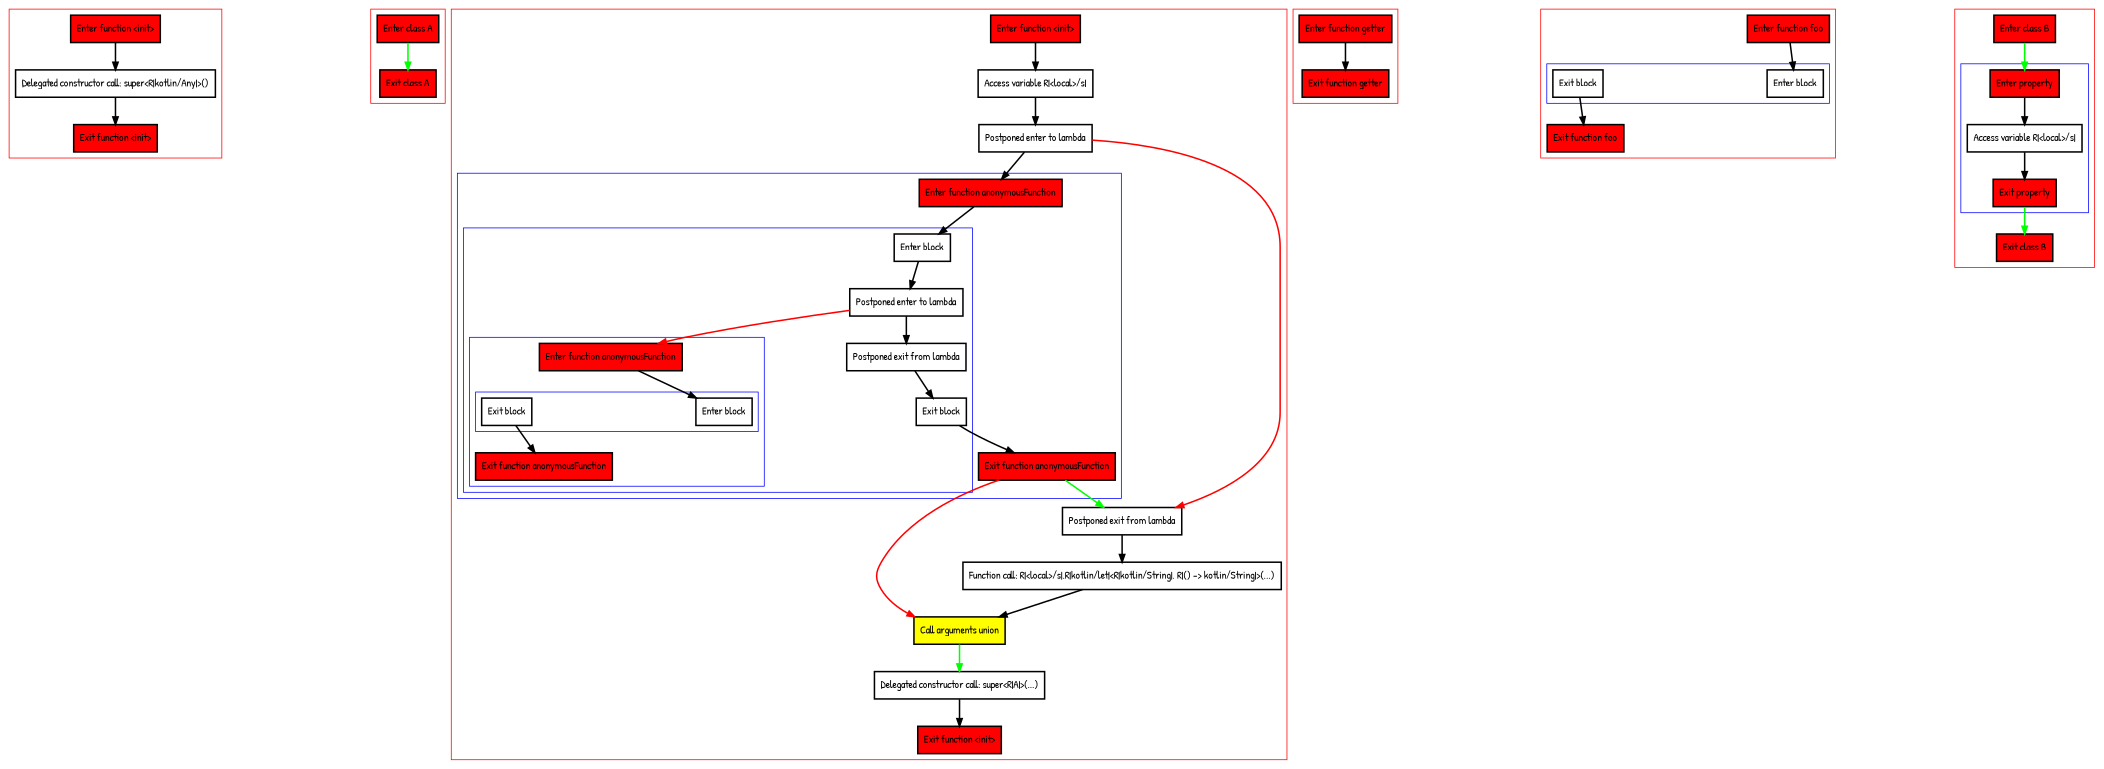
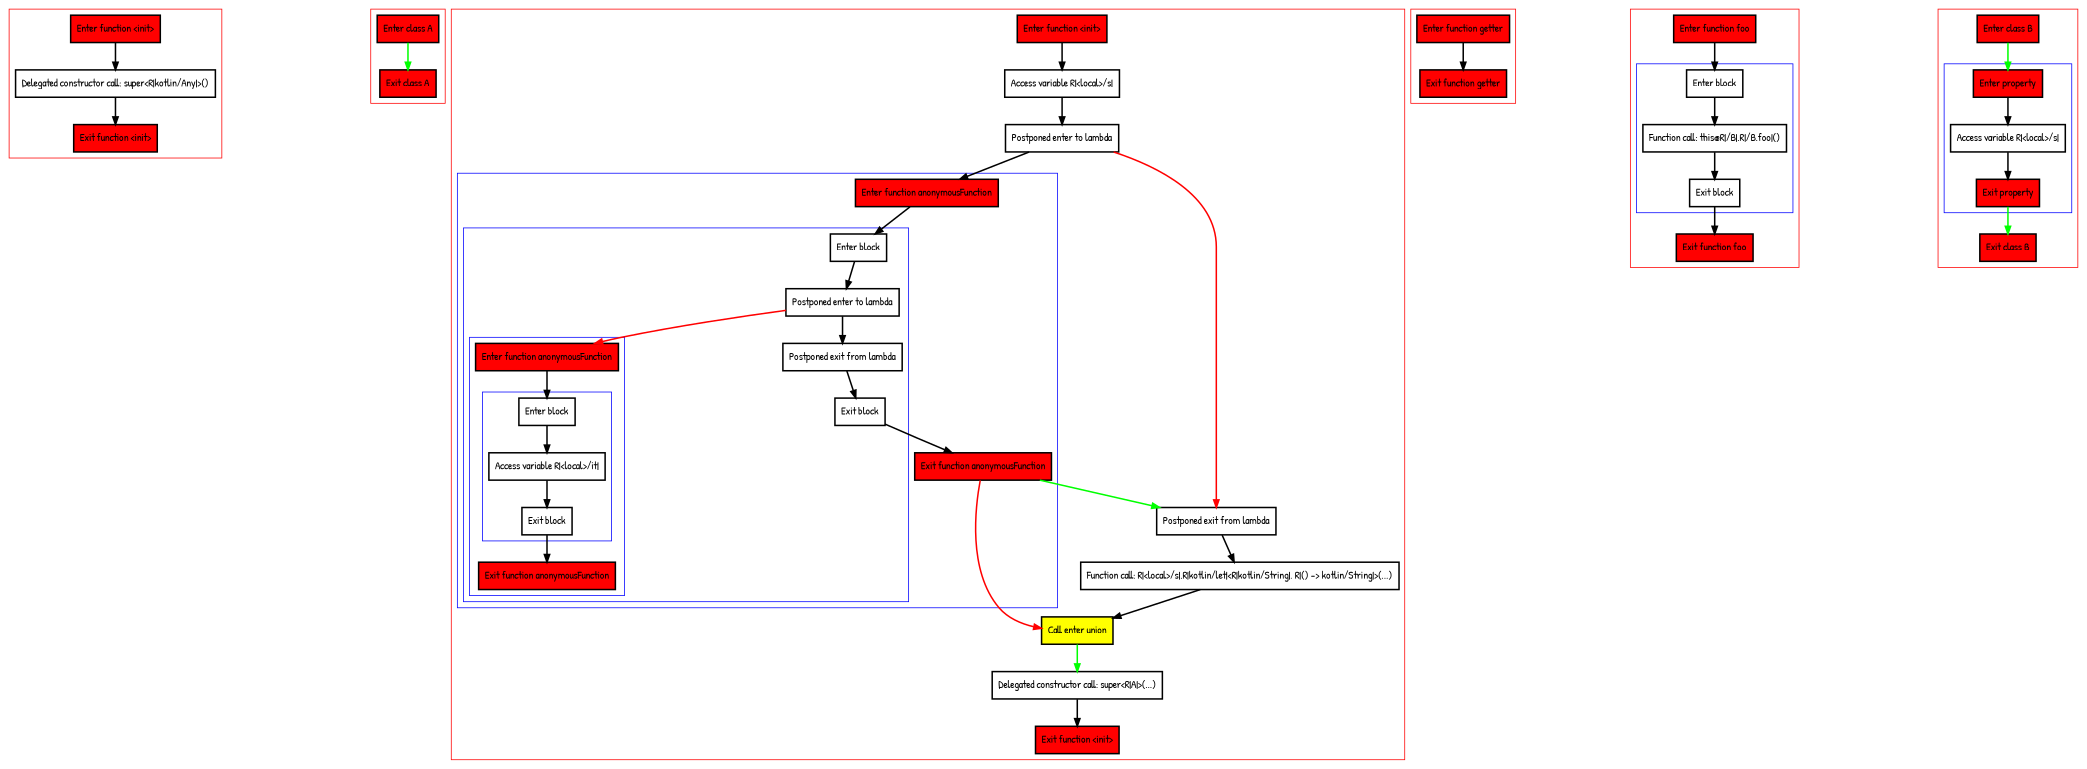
node "Function call: this@R|/B|.R|/B.foo|()": added
node "Access variable R|<local>/it|": added
node "Call arguments union": label "Call arguments union" -> "Call enter union"
